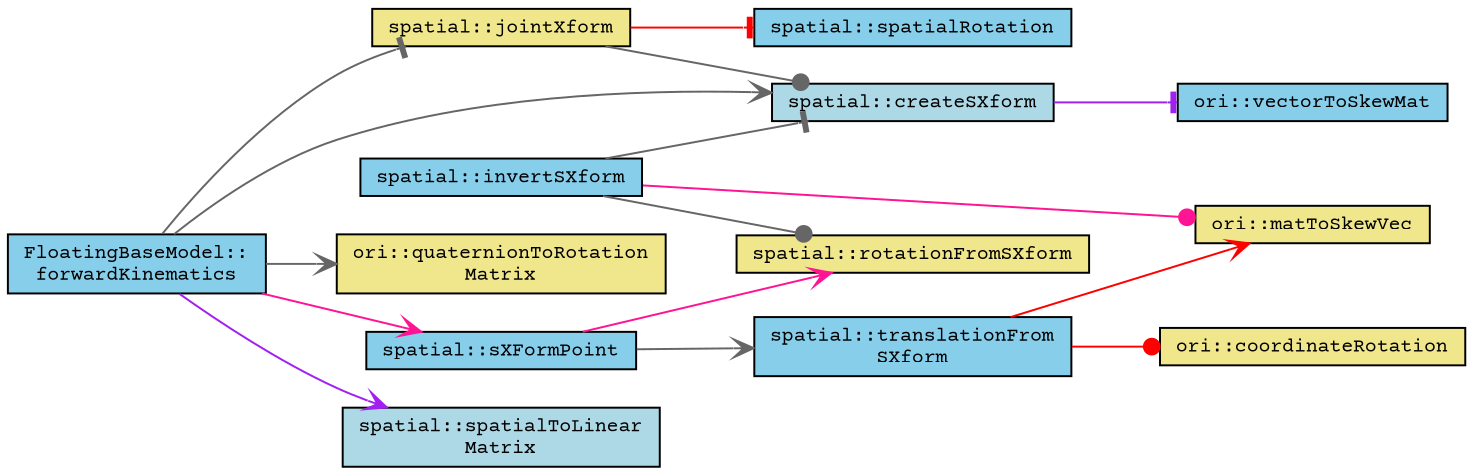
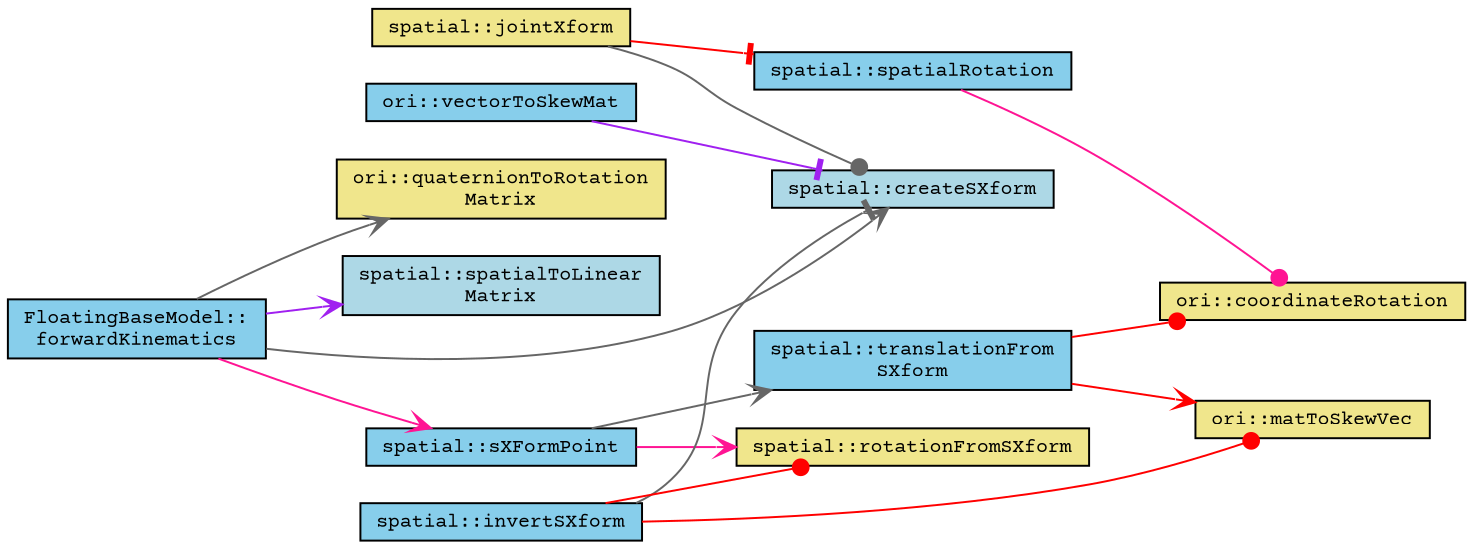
edge "spatial::createSXform" -> "ori::vectorToSkewMat": reversed
edge "FloatingBaseModel:: forwardKinematics" -> "spatial::jointXform": removed
edge "spatial::spatialRotation" -> "ori::coordinateRotation": added
edge "spatial::invertSXform" -> "ori::matToSkewVec": color deeppink -> red
edge "spatial::invertSXform" -> "spatial::rotationFromSXform": color gray40 -> red
